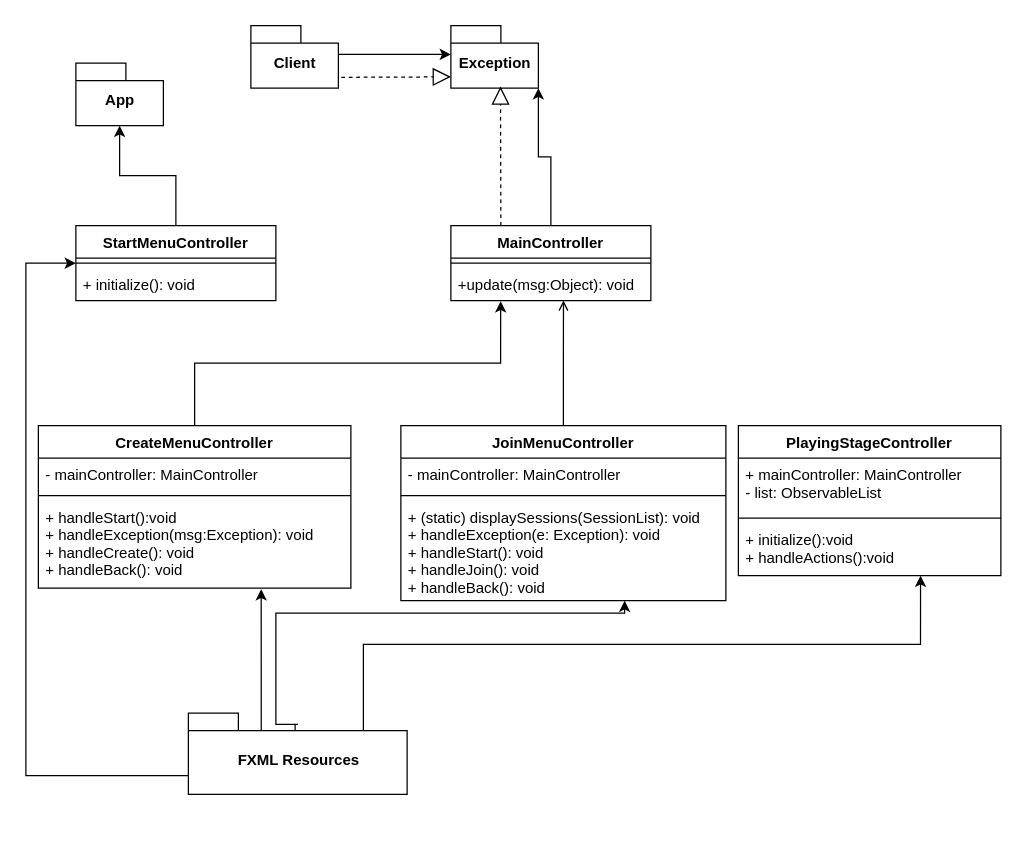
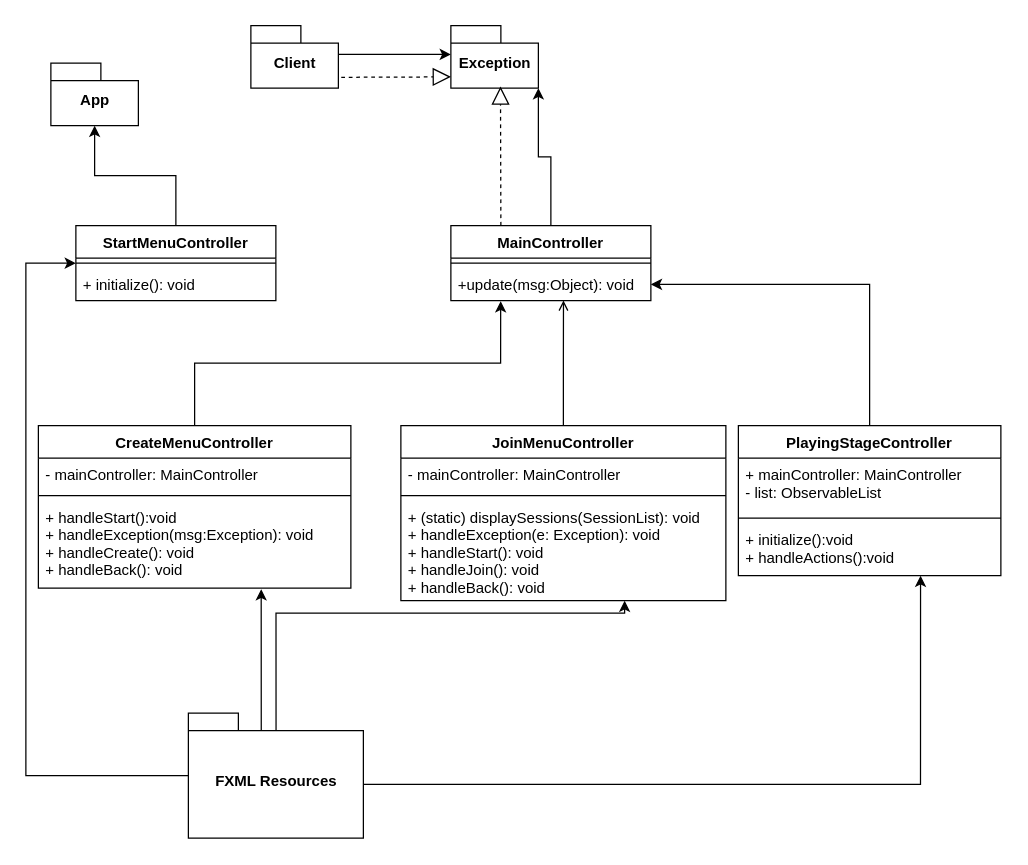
node "App": moved (119, 94) -> (94, 94)
edge "PlayingStageController" -> "+update(msg:Object): void": added
node "FXML Resources": size 219x81 -> 175x125
